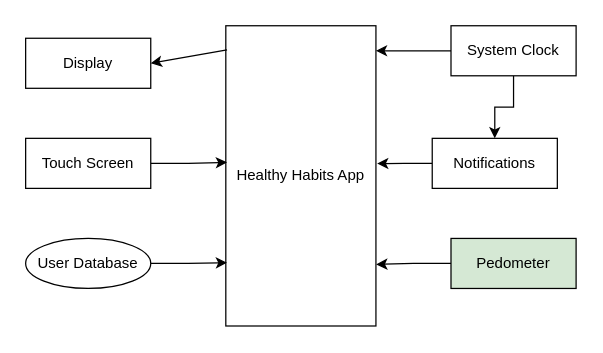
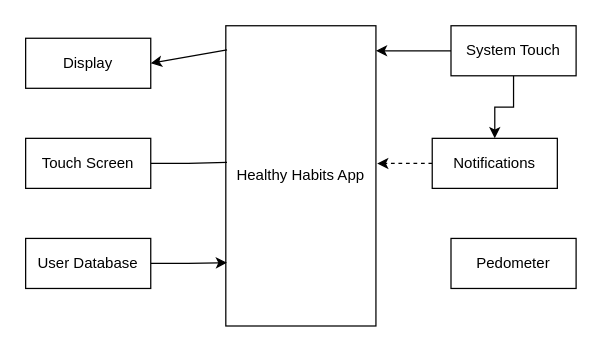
node "System Clock": label "System Clock" -> "System Touch"
edge "Touch Screen" -> "Healthy Habits App": arrowhead classic -> none
edge "Notifications" -> "Healthy Habits App": style solid -> dashed
node "User Database": shape ellipse -> rectangle
edge "Pedometer" -> "Healthy Habits App": removed
node "Pedometer": fillcolor #d5e8d4 -> #ffffff
